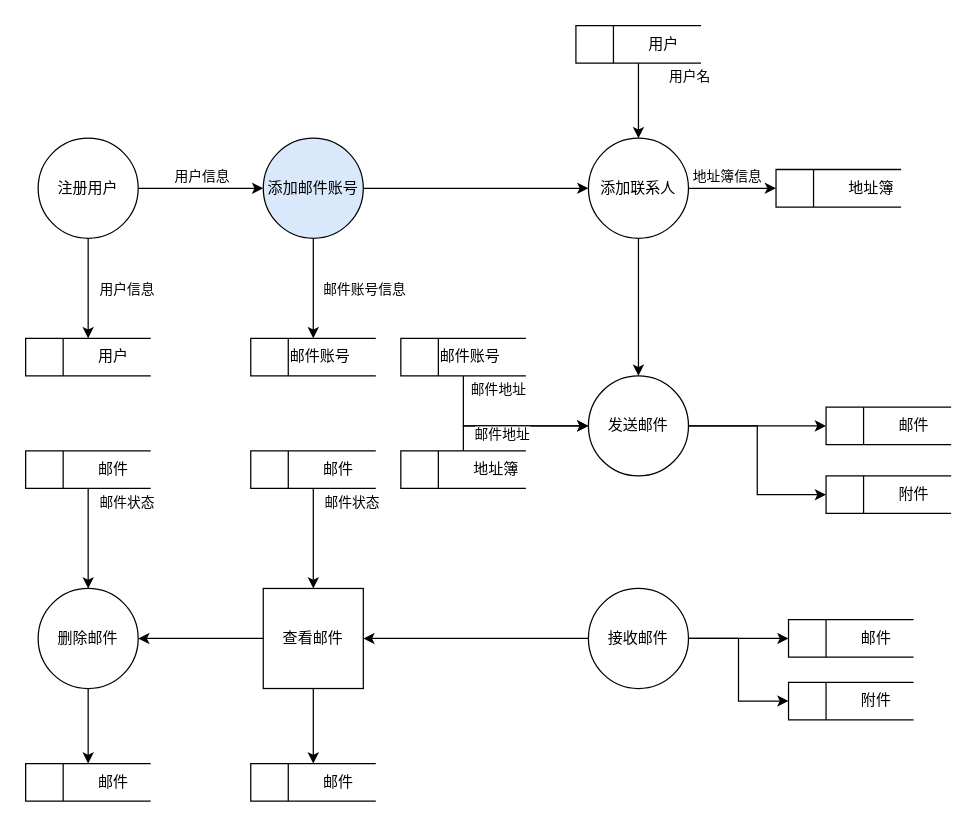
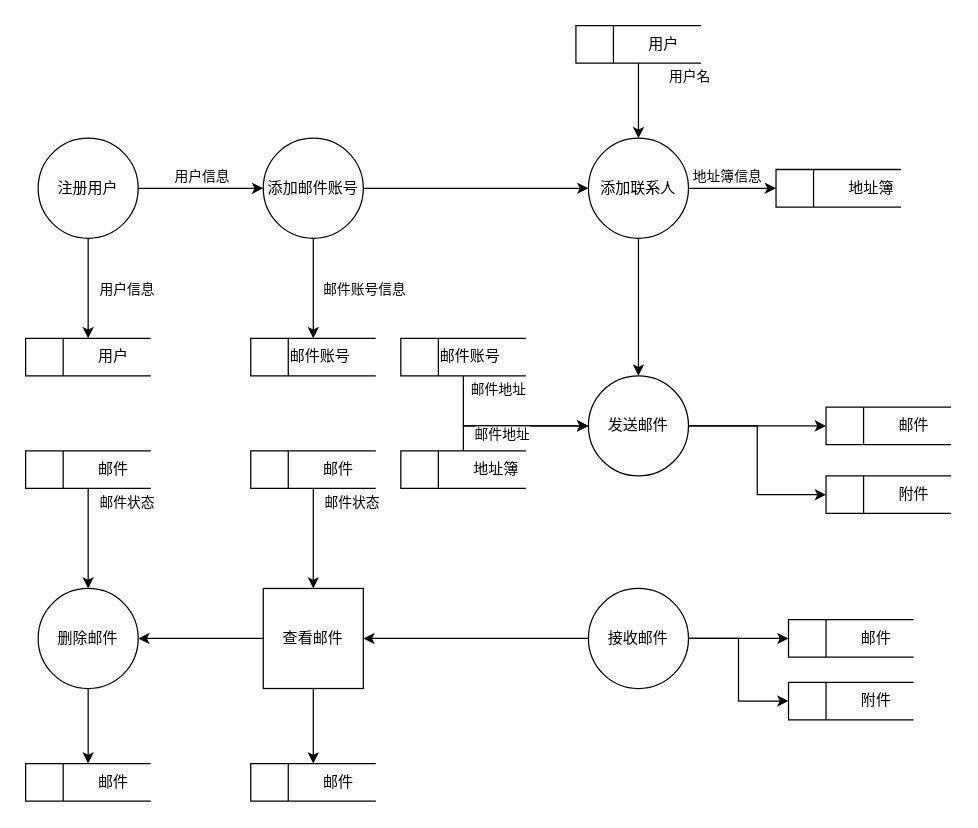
node "添加邮件账号": fillcolor #dae8fc -> #ffffff
